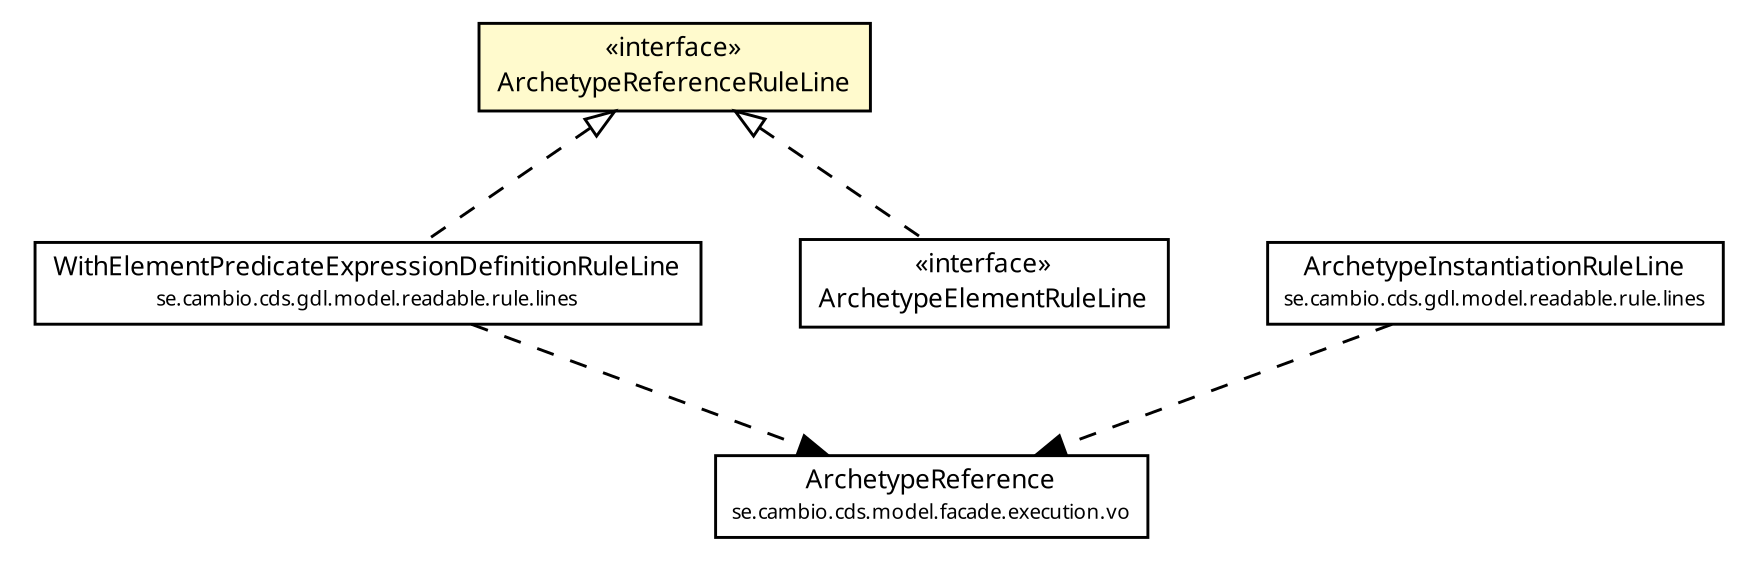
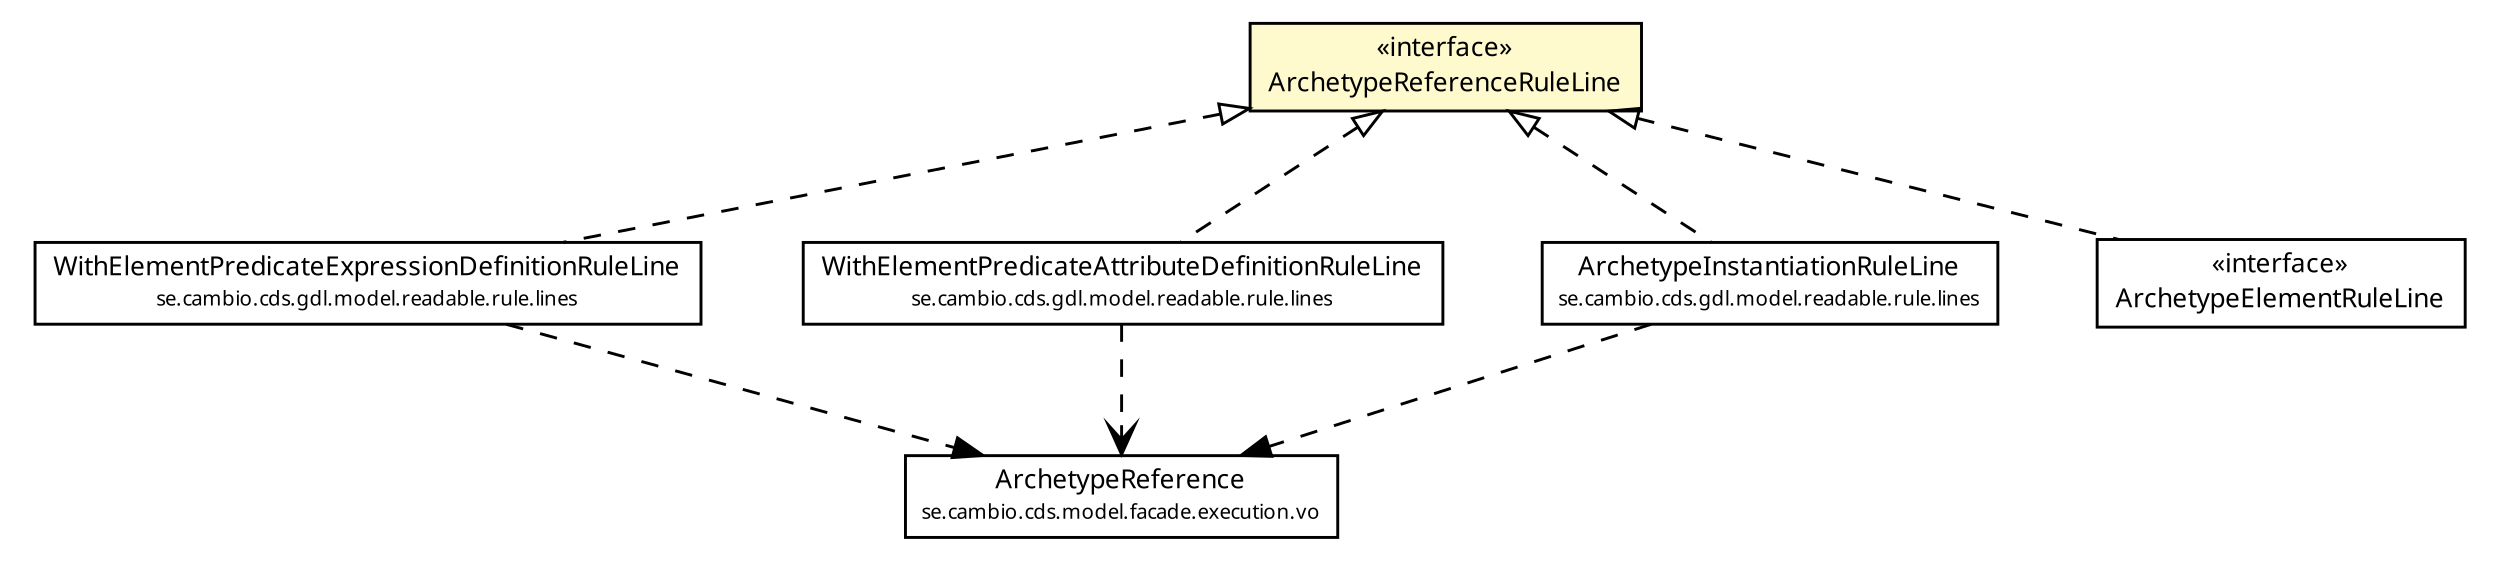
edge "ArchetypeInstantiationRuleLine" -> "ArchetypeReferenceRuleLine": added
node "WithElementPredicateAttributeDefinitionRuleLine": added
